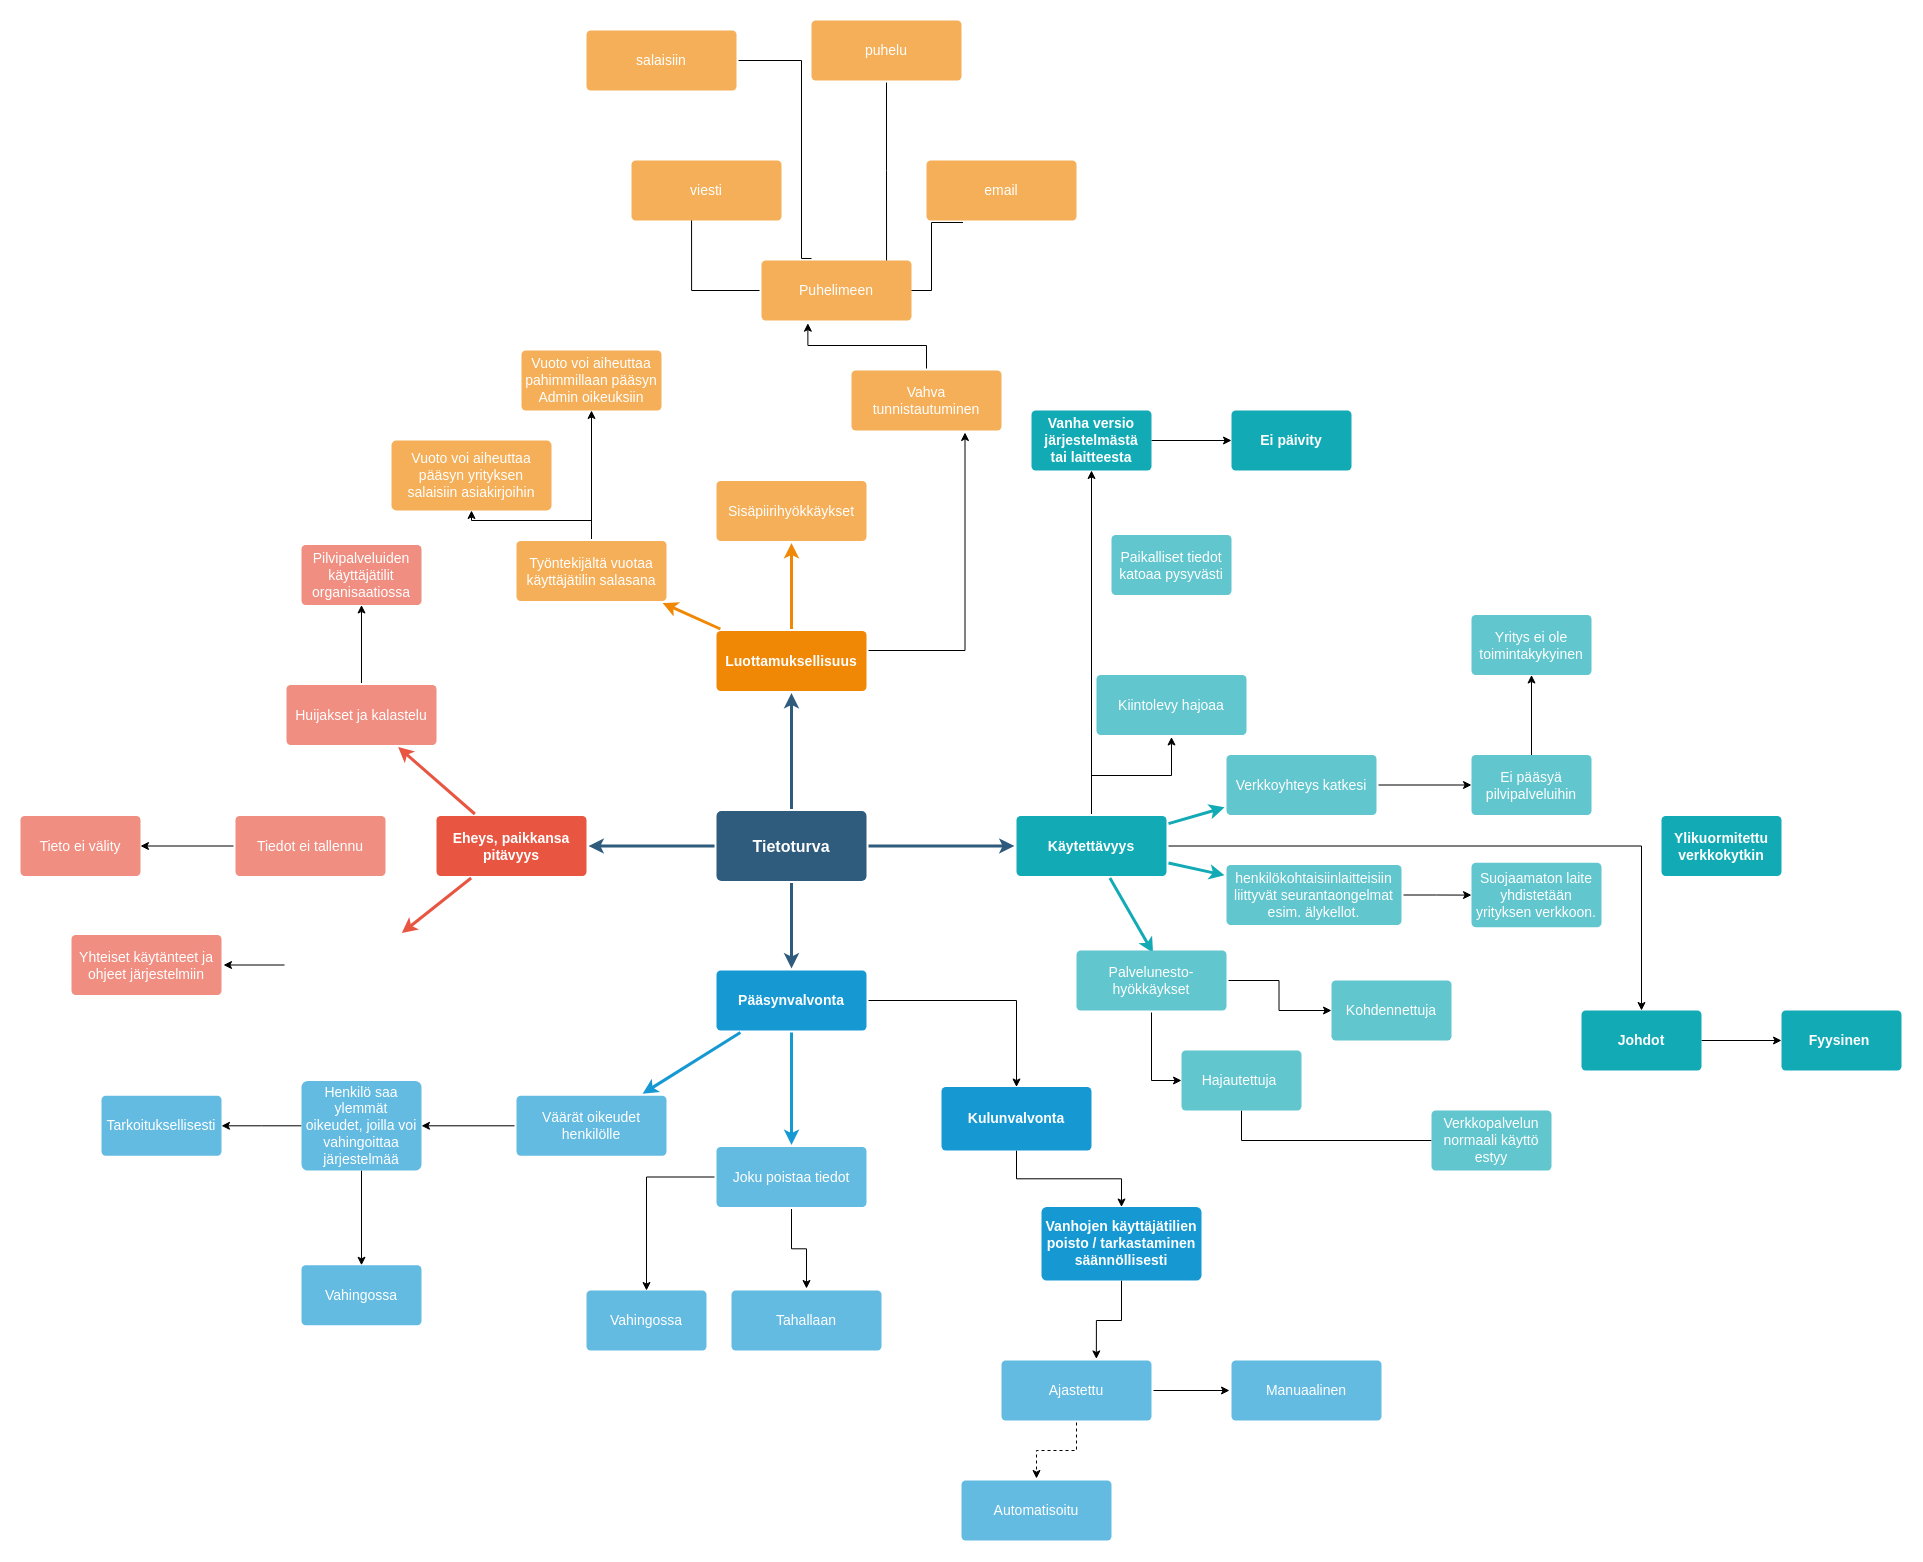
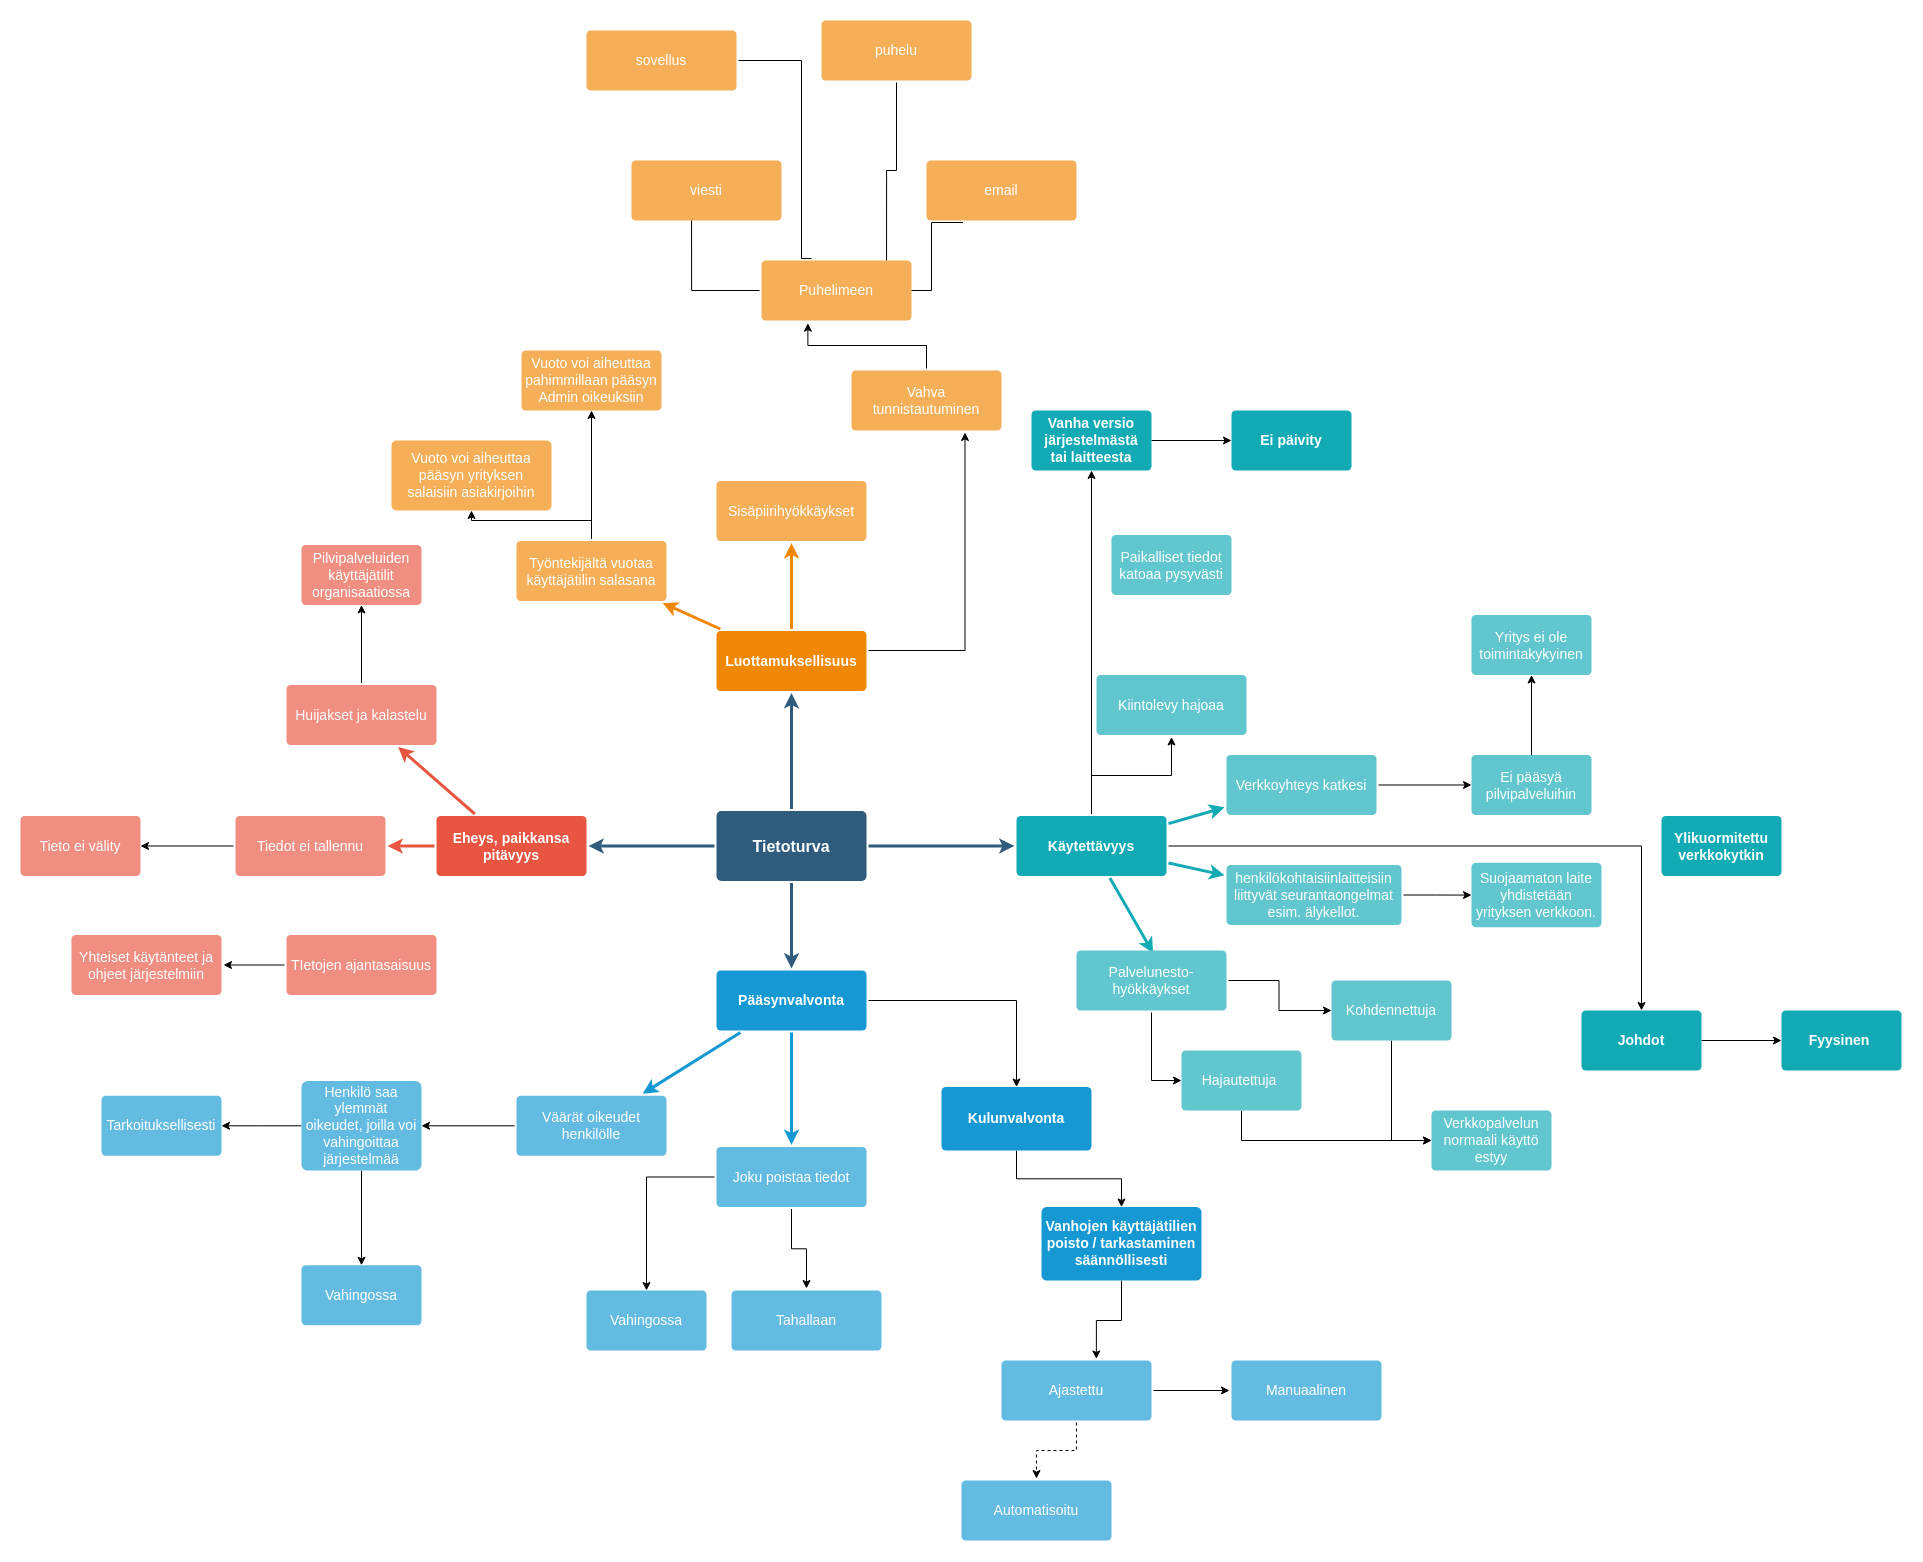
node "puhelu": moved (887, 51) -> (897, 51)
node "salaisiin": label "salaisiin" -> "sovellus"
edge "Eheys, paikkansa pitävyys" -> "Tiedot ei tallennu": added
edge "Eheys, paikkansa pitävyys" -> "TIetojen ajantasaisuus": removed
node "TIetojen ajantasaisuus": fillcolor #ffffff -> #f08e81
edge "Kohdennettuja" -> "Verkkopalvelun normaali käyttö estyy": added
edge "Hajautettuja" -- "Verkkopalvelun normaali käyttö estyy": arrowhead none -> classic
